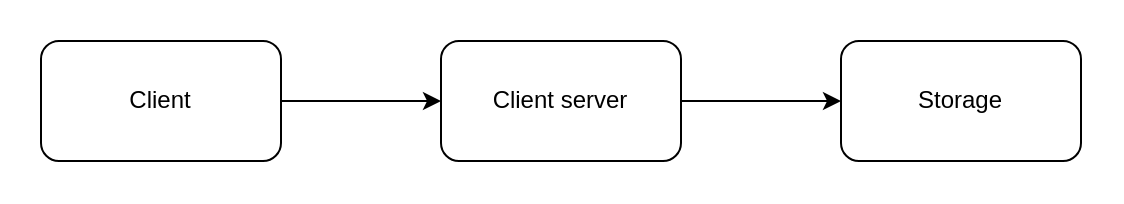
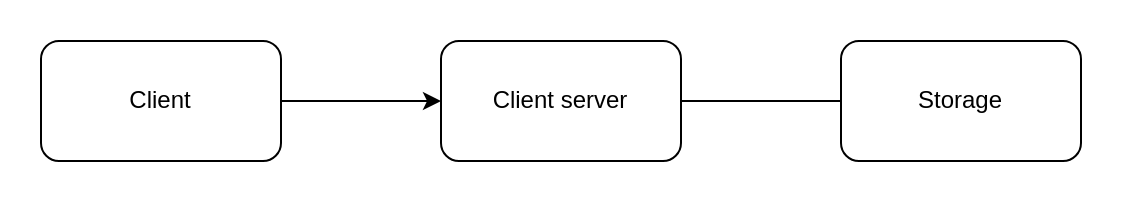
edge "Client server" -> "Storage": arrowhead classic -> none
